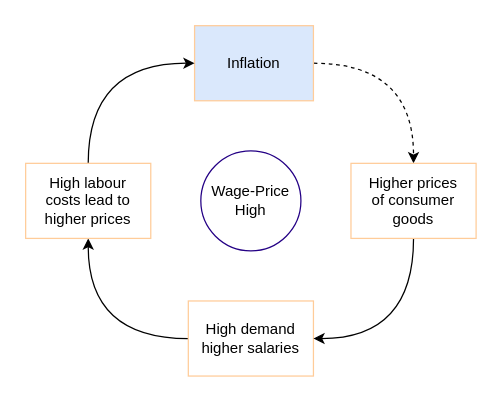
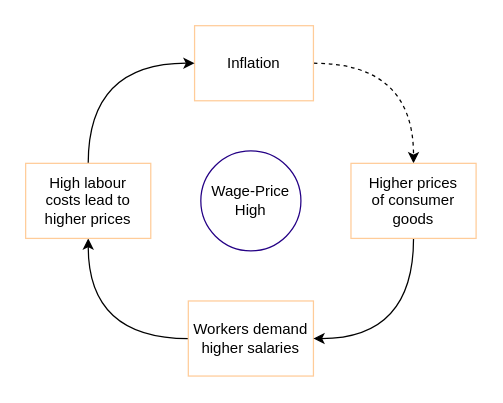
node "Inflation": fillcolor #dae8fc -> #ffffff
node "High demand higher salaries": label "High demand higher salaries" -> "Workers demand higher salaries"
